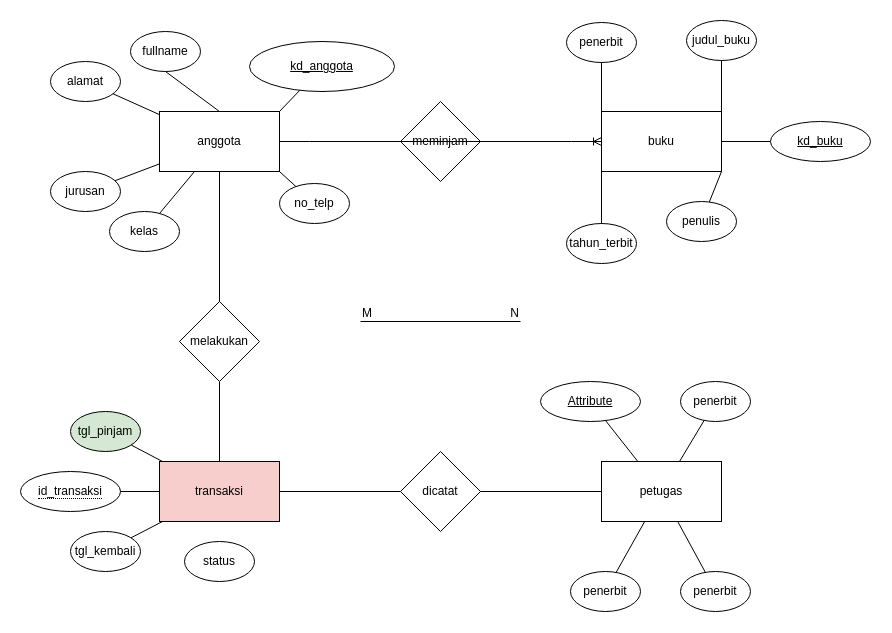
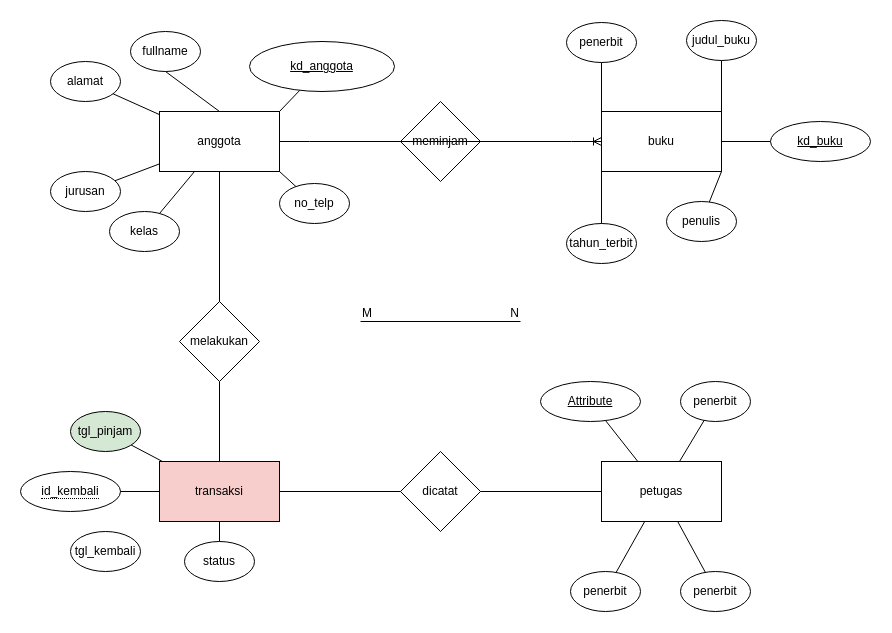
node "id_transaksi": label "id_transaksi" -> "id_kembali"
edge "transaksi" -- "tgl_kembali": removed
edge "transaksi" -- "status": added
